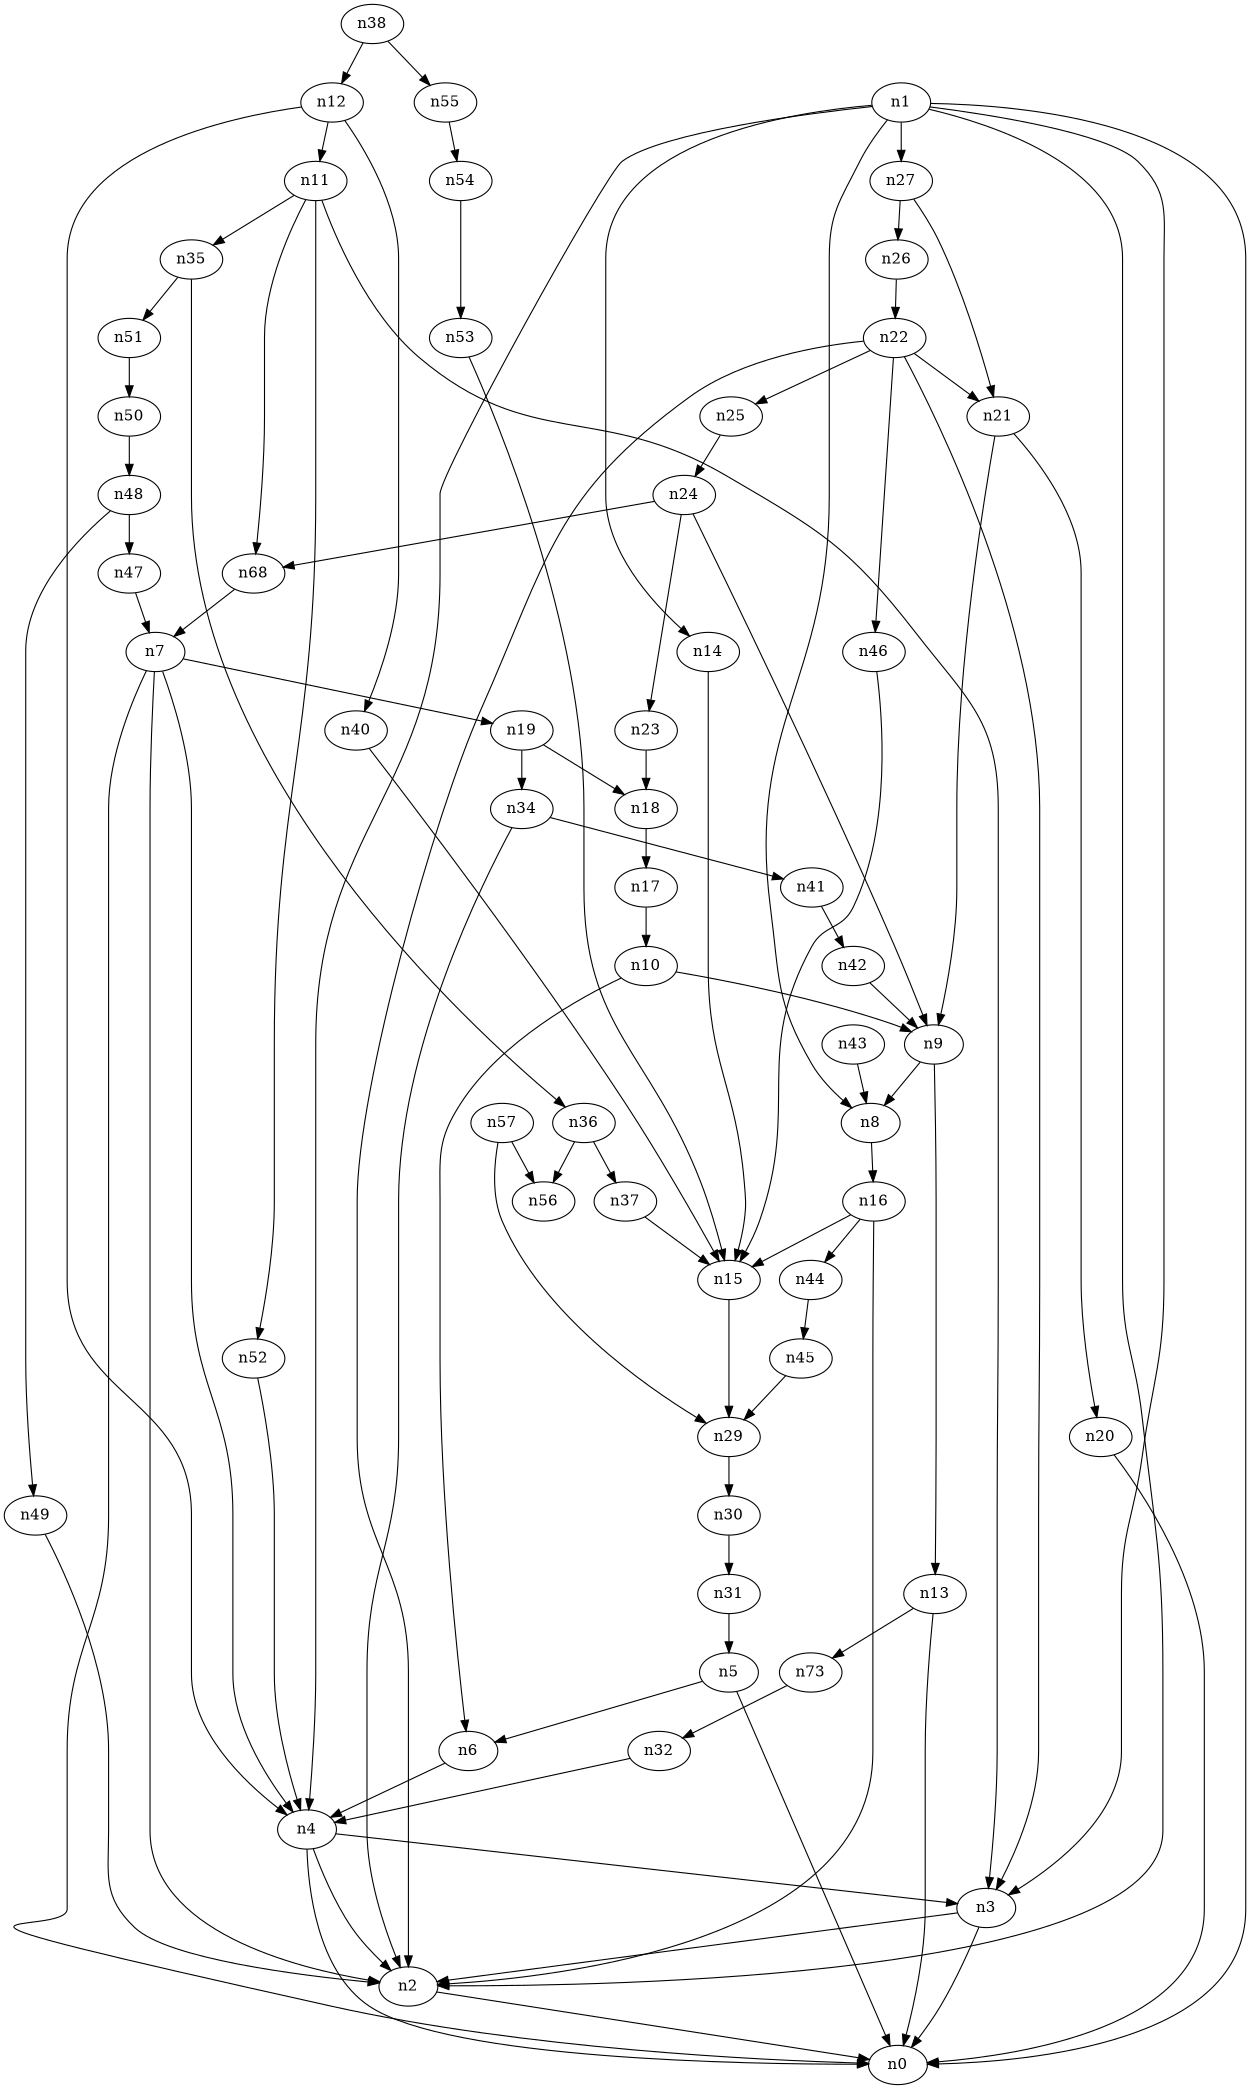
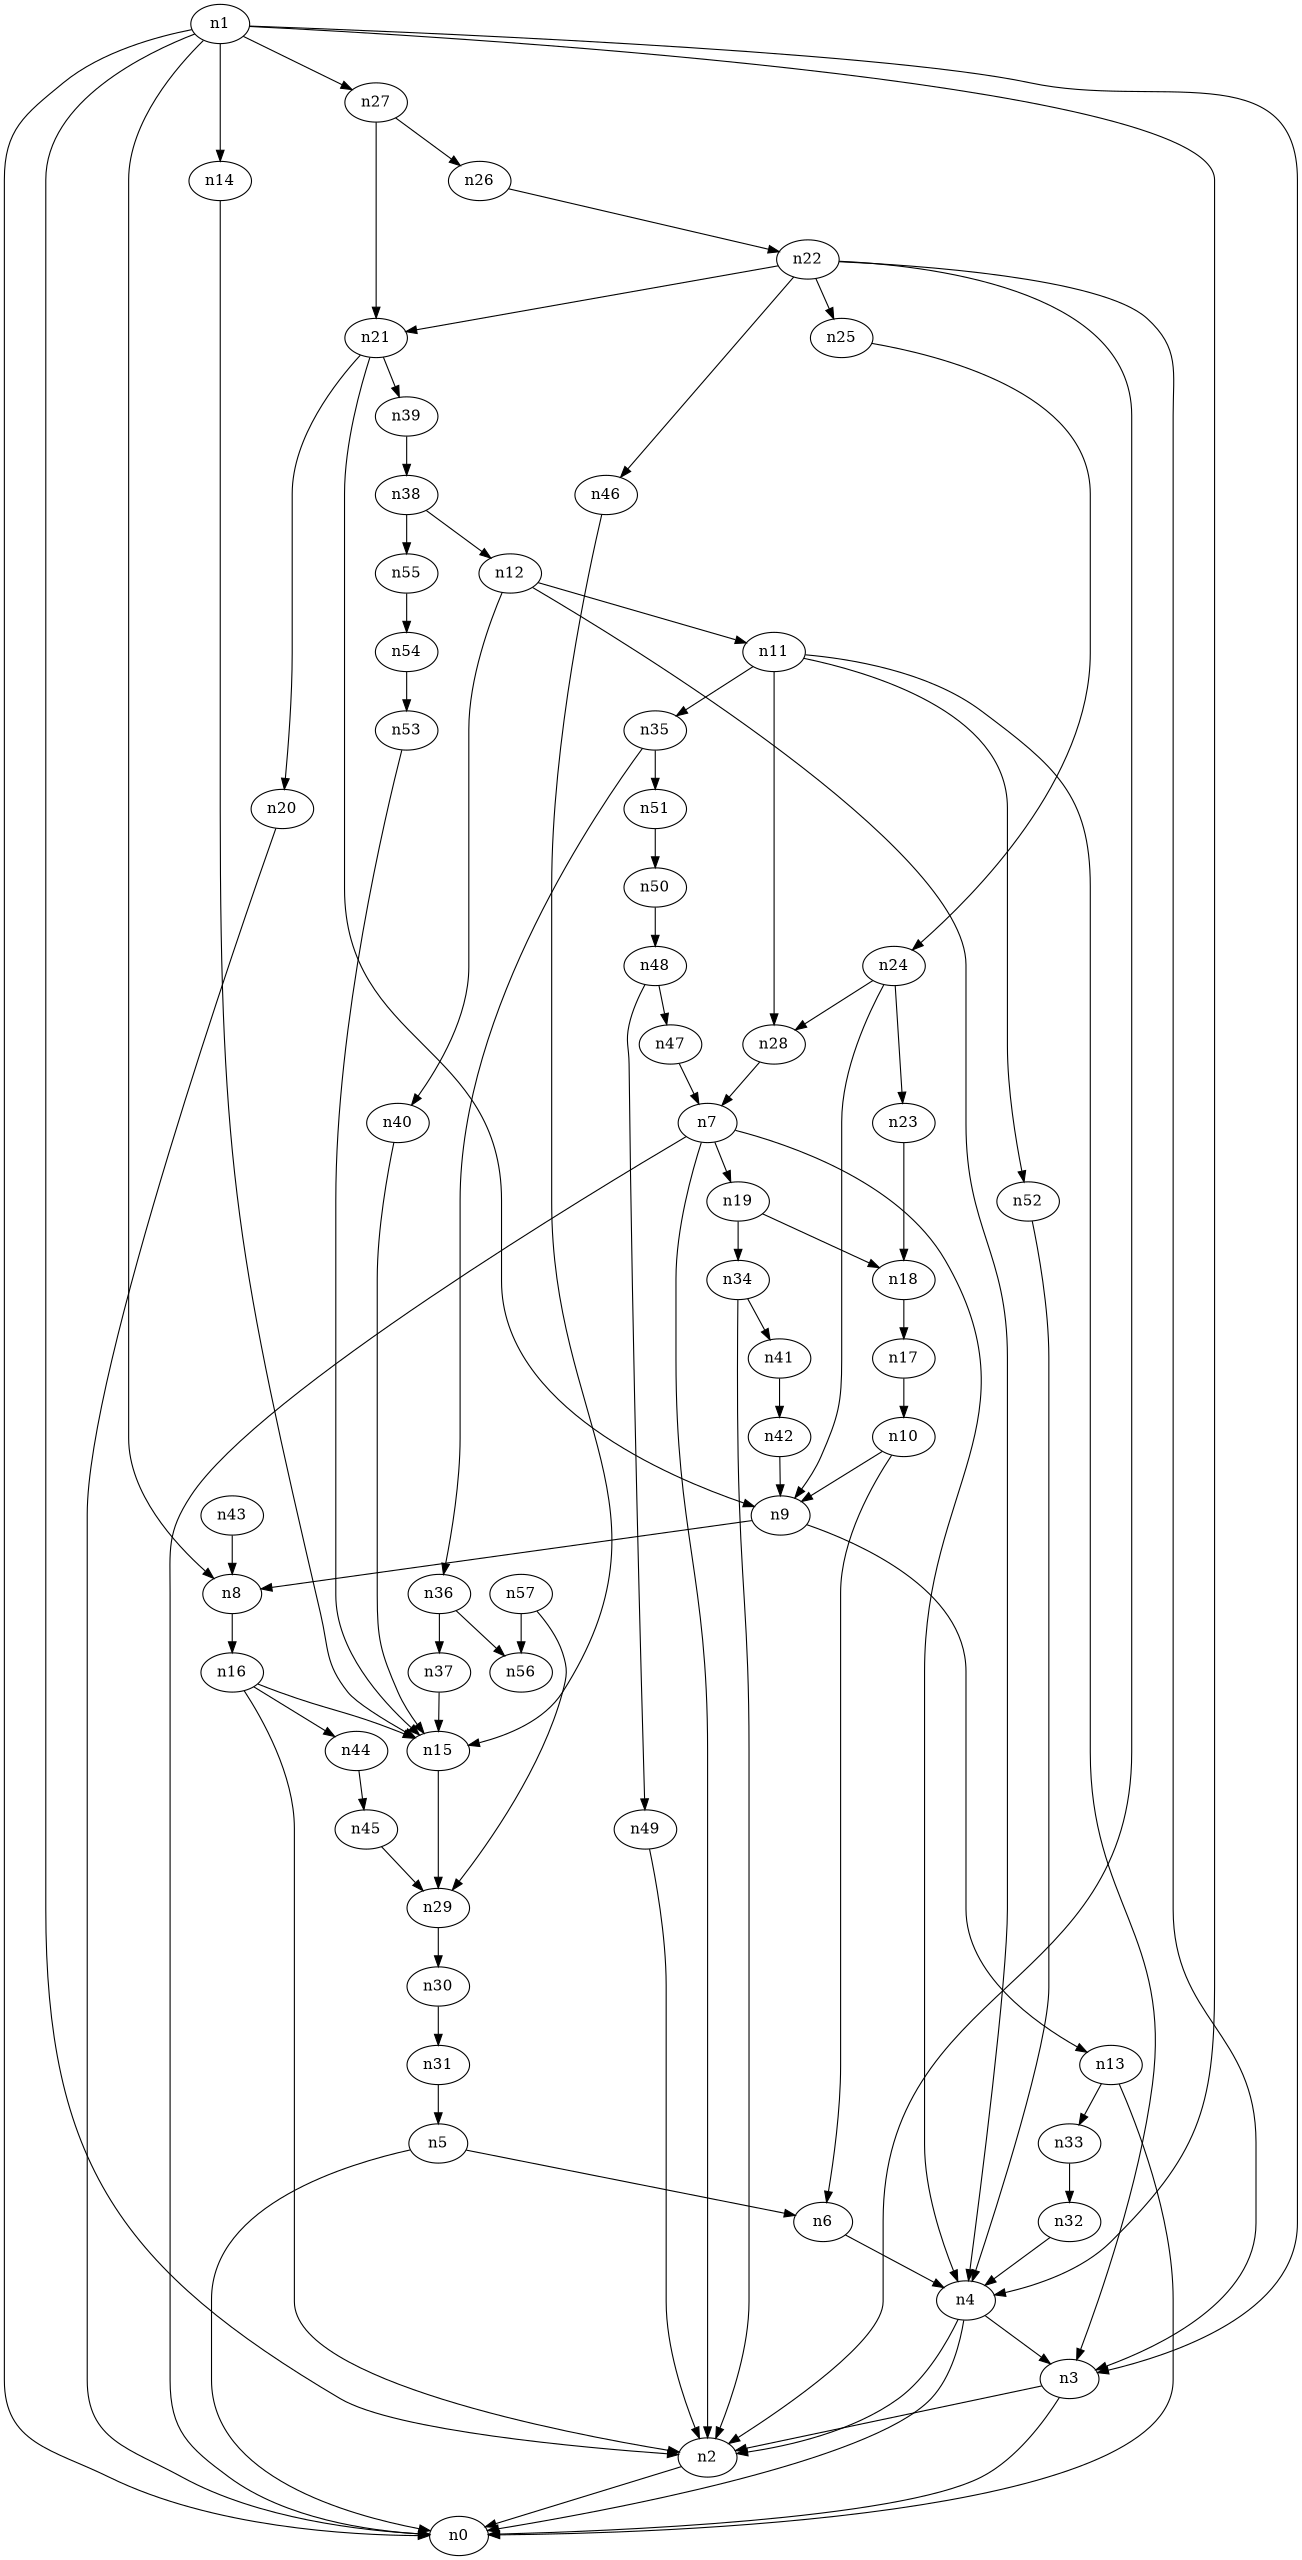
node "n39": added
node "n68": label "n68" -> "n28"
node "n73": label "n73" -> "n33"
